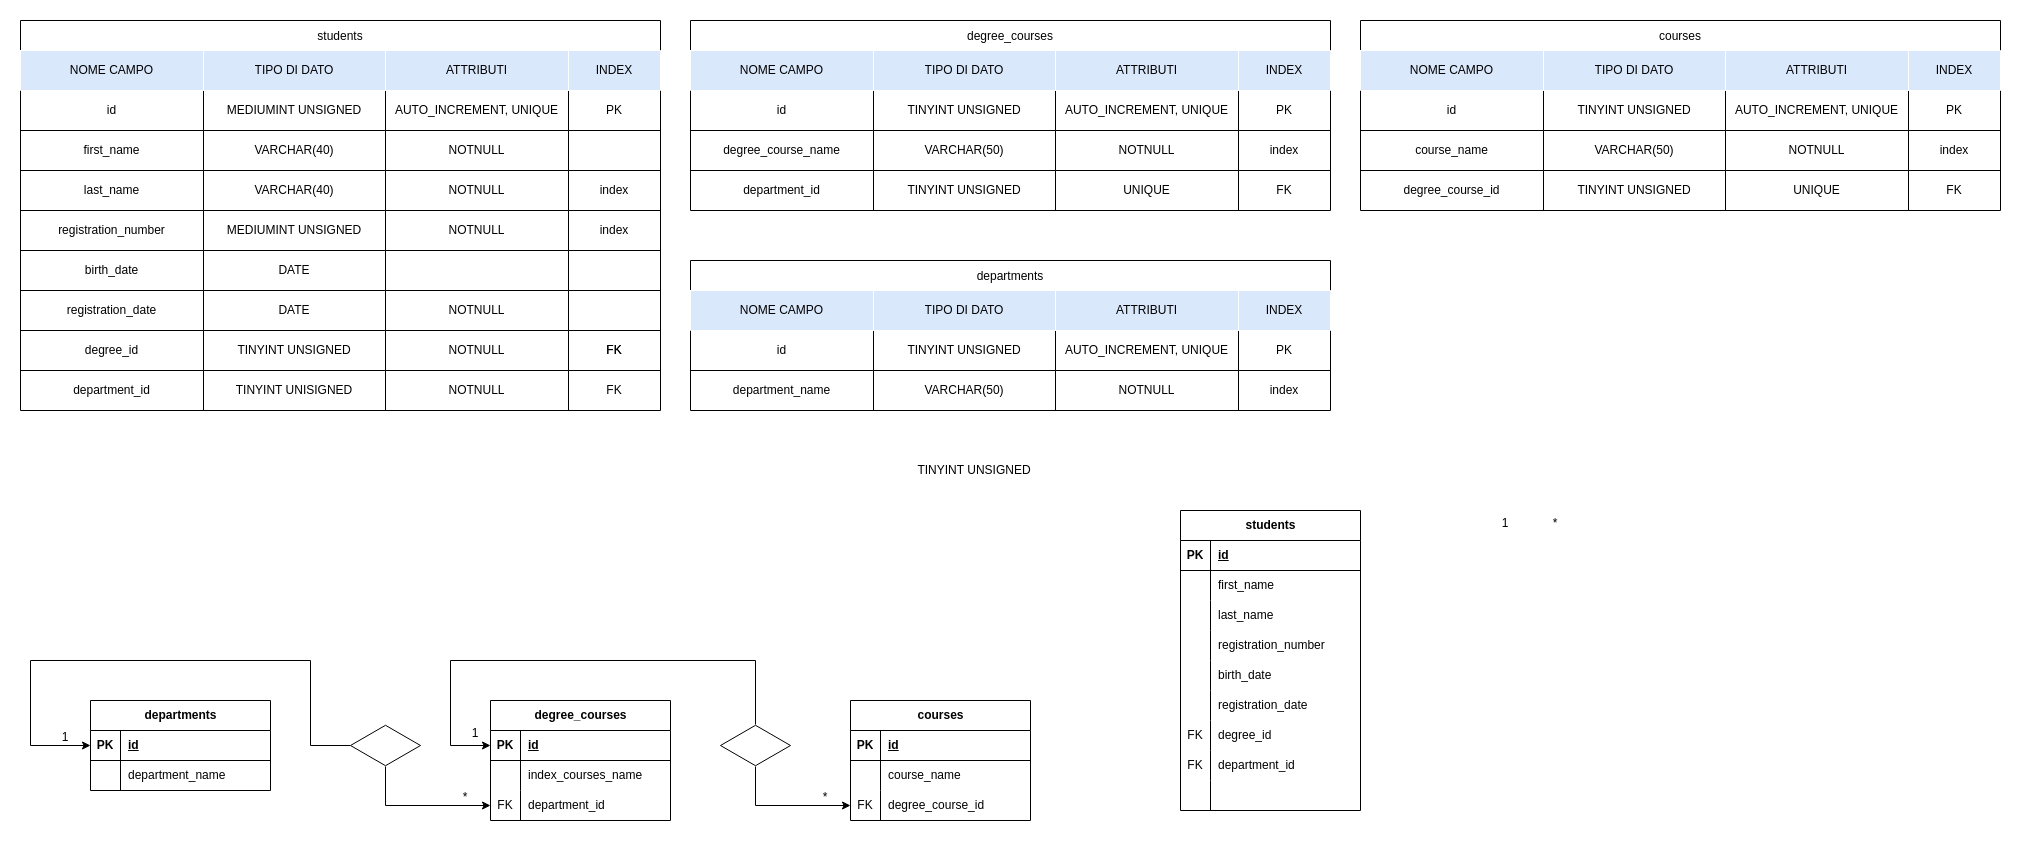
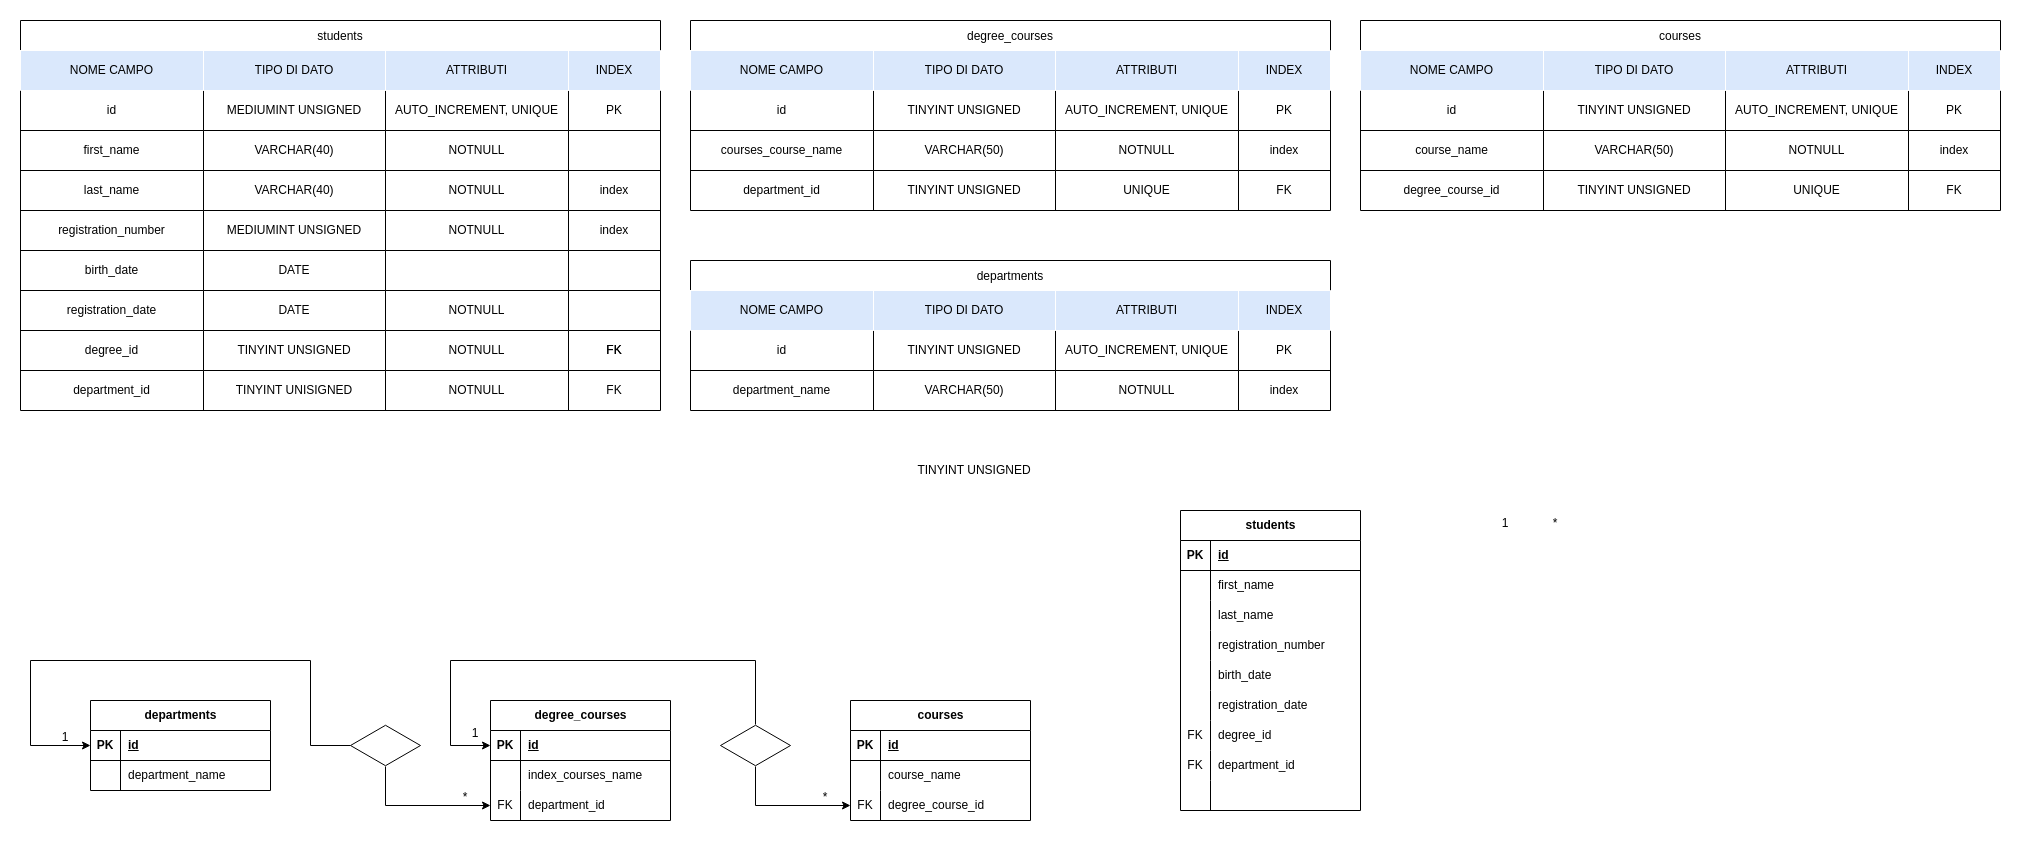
node "degree_course_name": label "degree_course_name" -> "courses_course_name"
